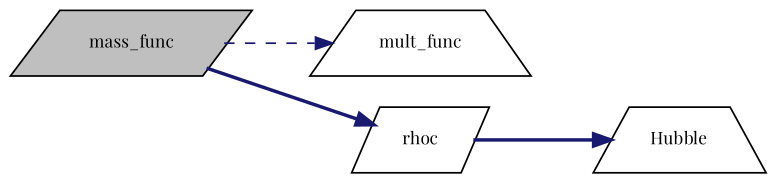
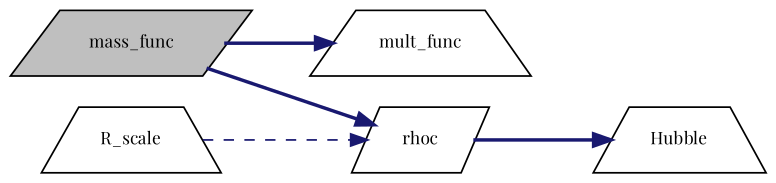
edge "mass_func" -> "mult_func": style dashed -> bold
node "R_scale": added
